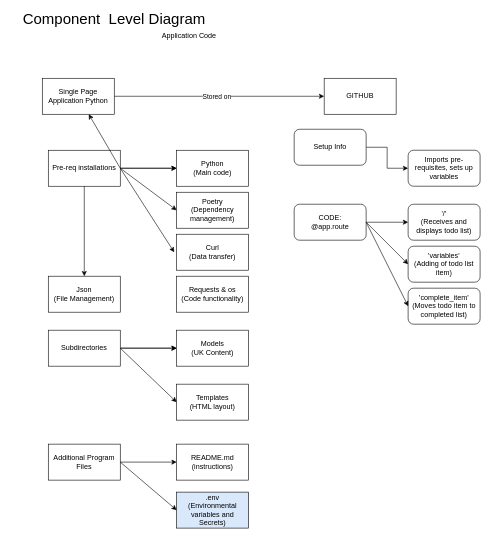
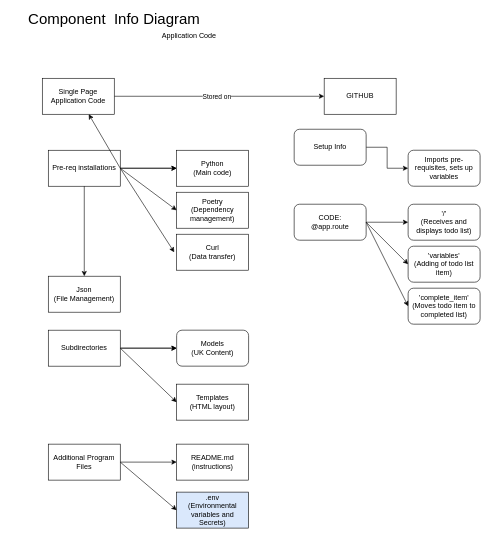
node "Component Level Diagram": label "Component Level Diagram" -> "Component Info Diagram"
node "Single Page Application Python": label "Single Page Application Python" -> "Single Page Application Code"
node "Requests & os (Code functionality)": removed
node "Models (UK Content)": shape rectangle -> rounded rectangle
